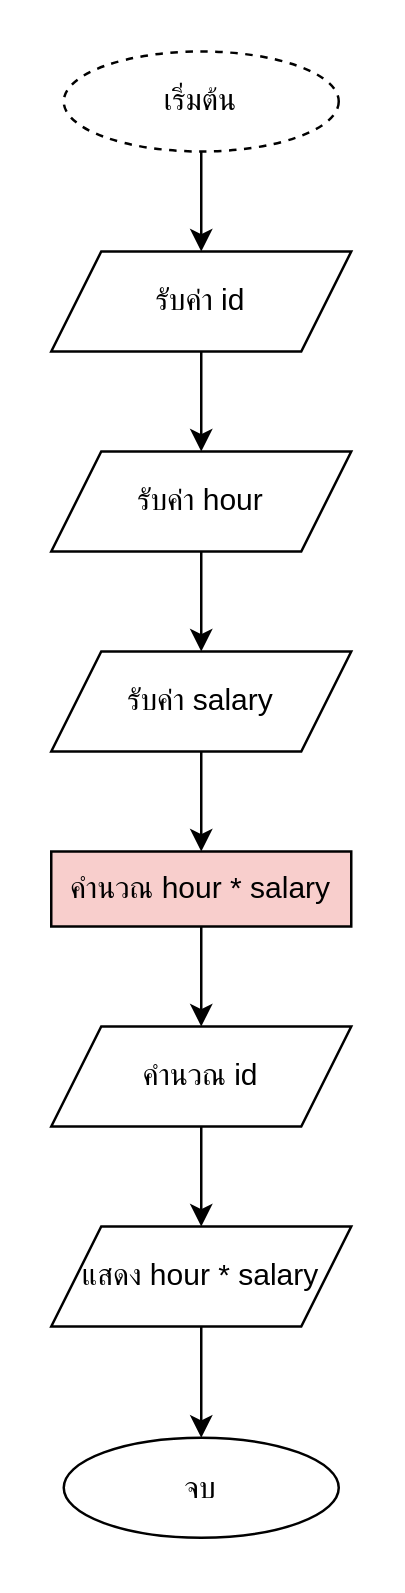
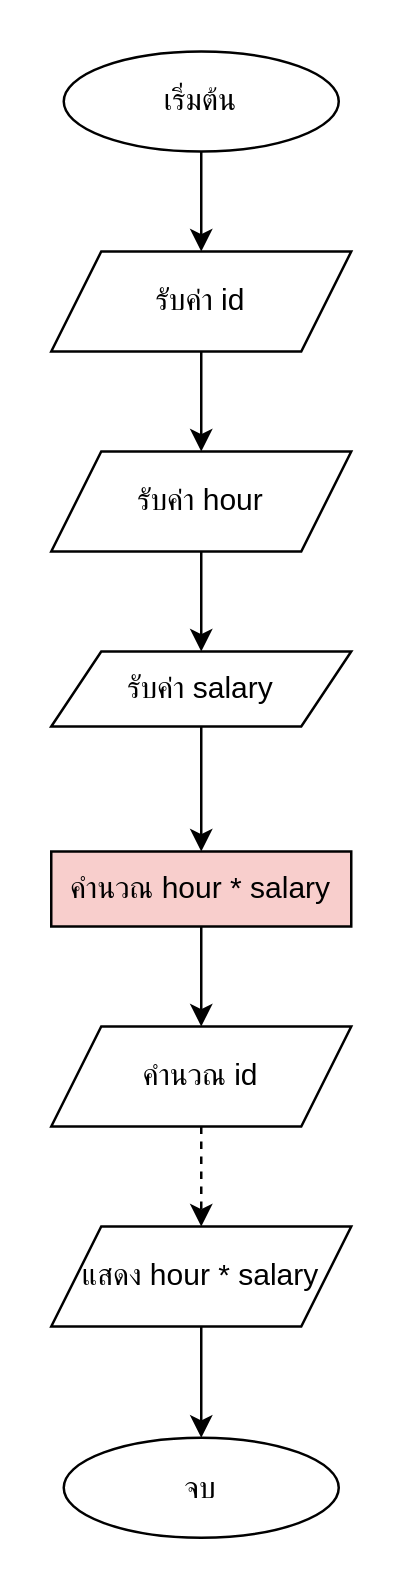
node "เริ่มต้น": style dashed -> solid
node "รับค่า salary": size 300x100 -> 300x75
edge "คำนวณ id" -> "แสดง hour * salary": style solid -> dashed
